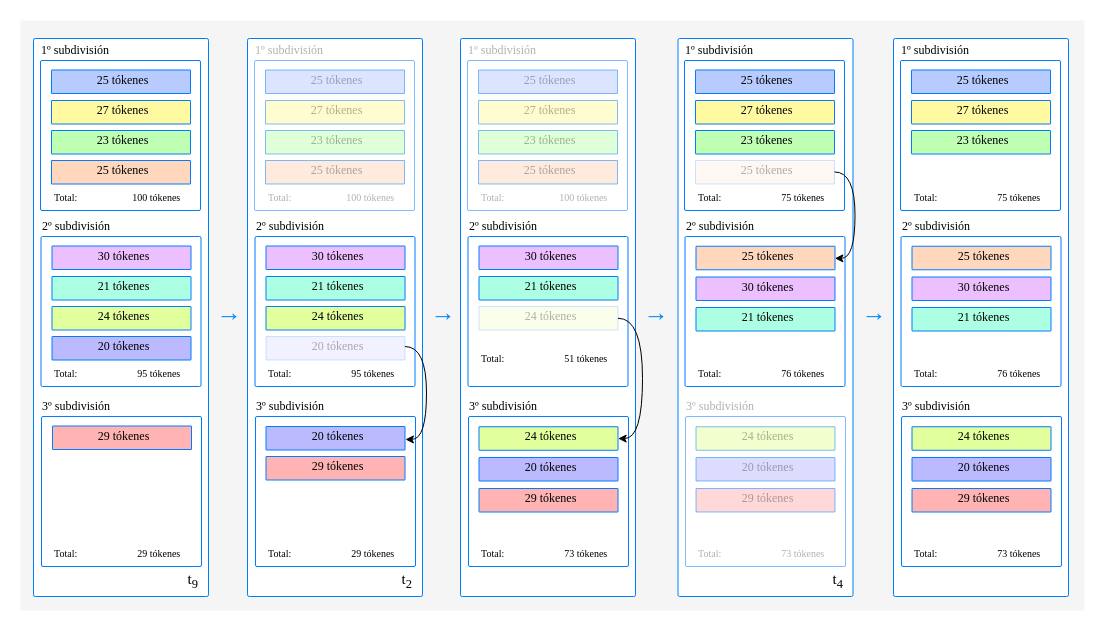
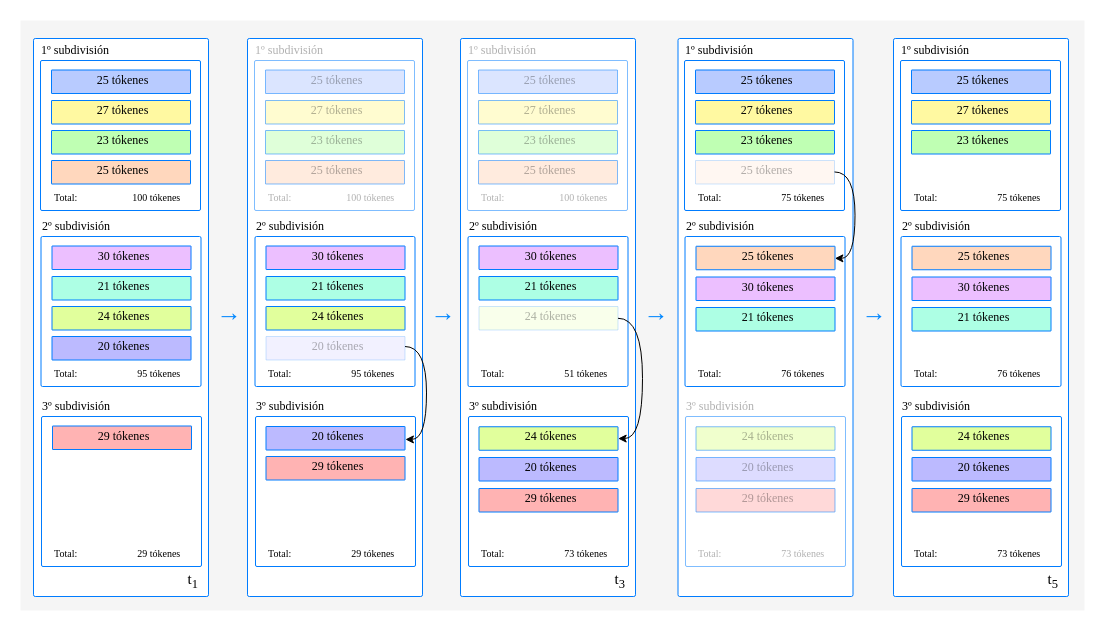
node "Total: 51 tókenes": moved (547, 359) -> (547, 374)
node "t9": label "t9" -> "t1"
node "t2": removed
node "t3": added
node "t4": removed
node "t5": added
